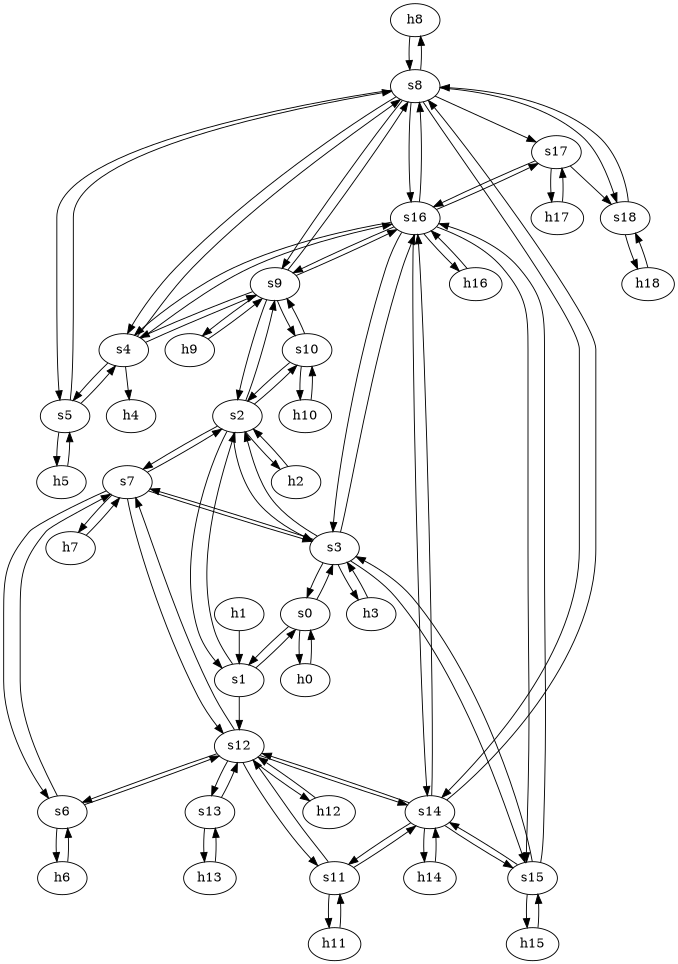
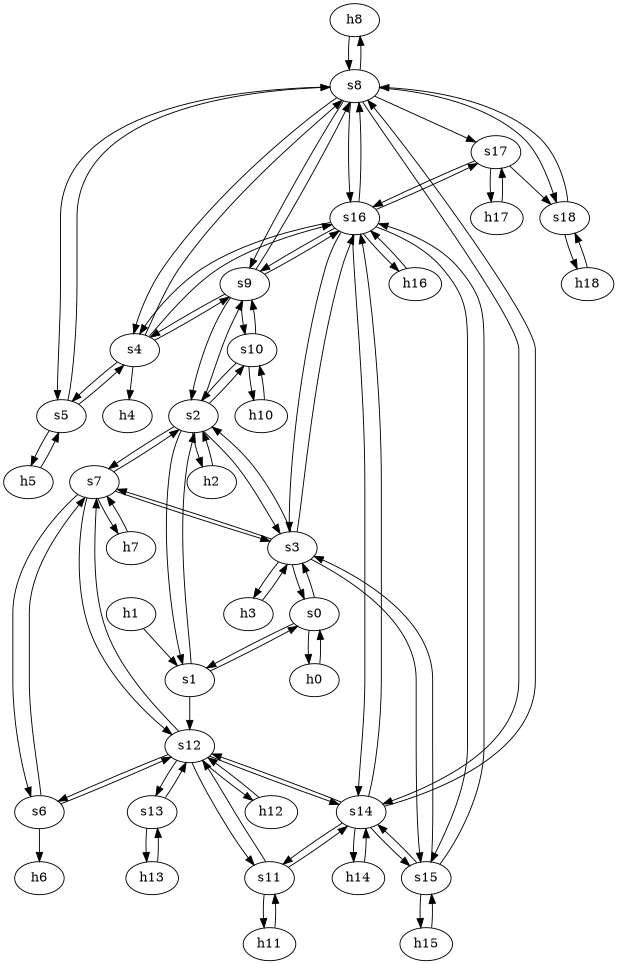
node "h9": removed
edge "h6" -> "s6": removed
